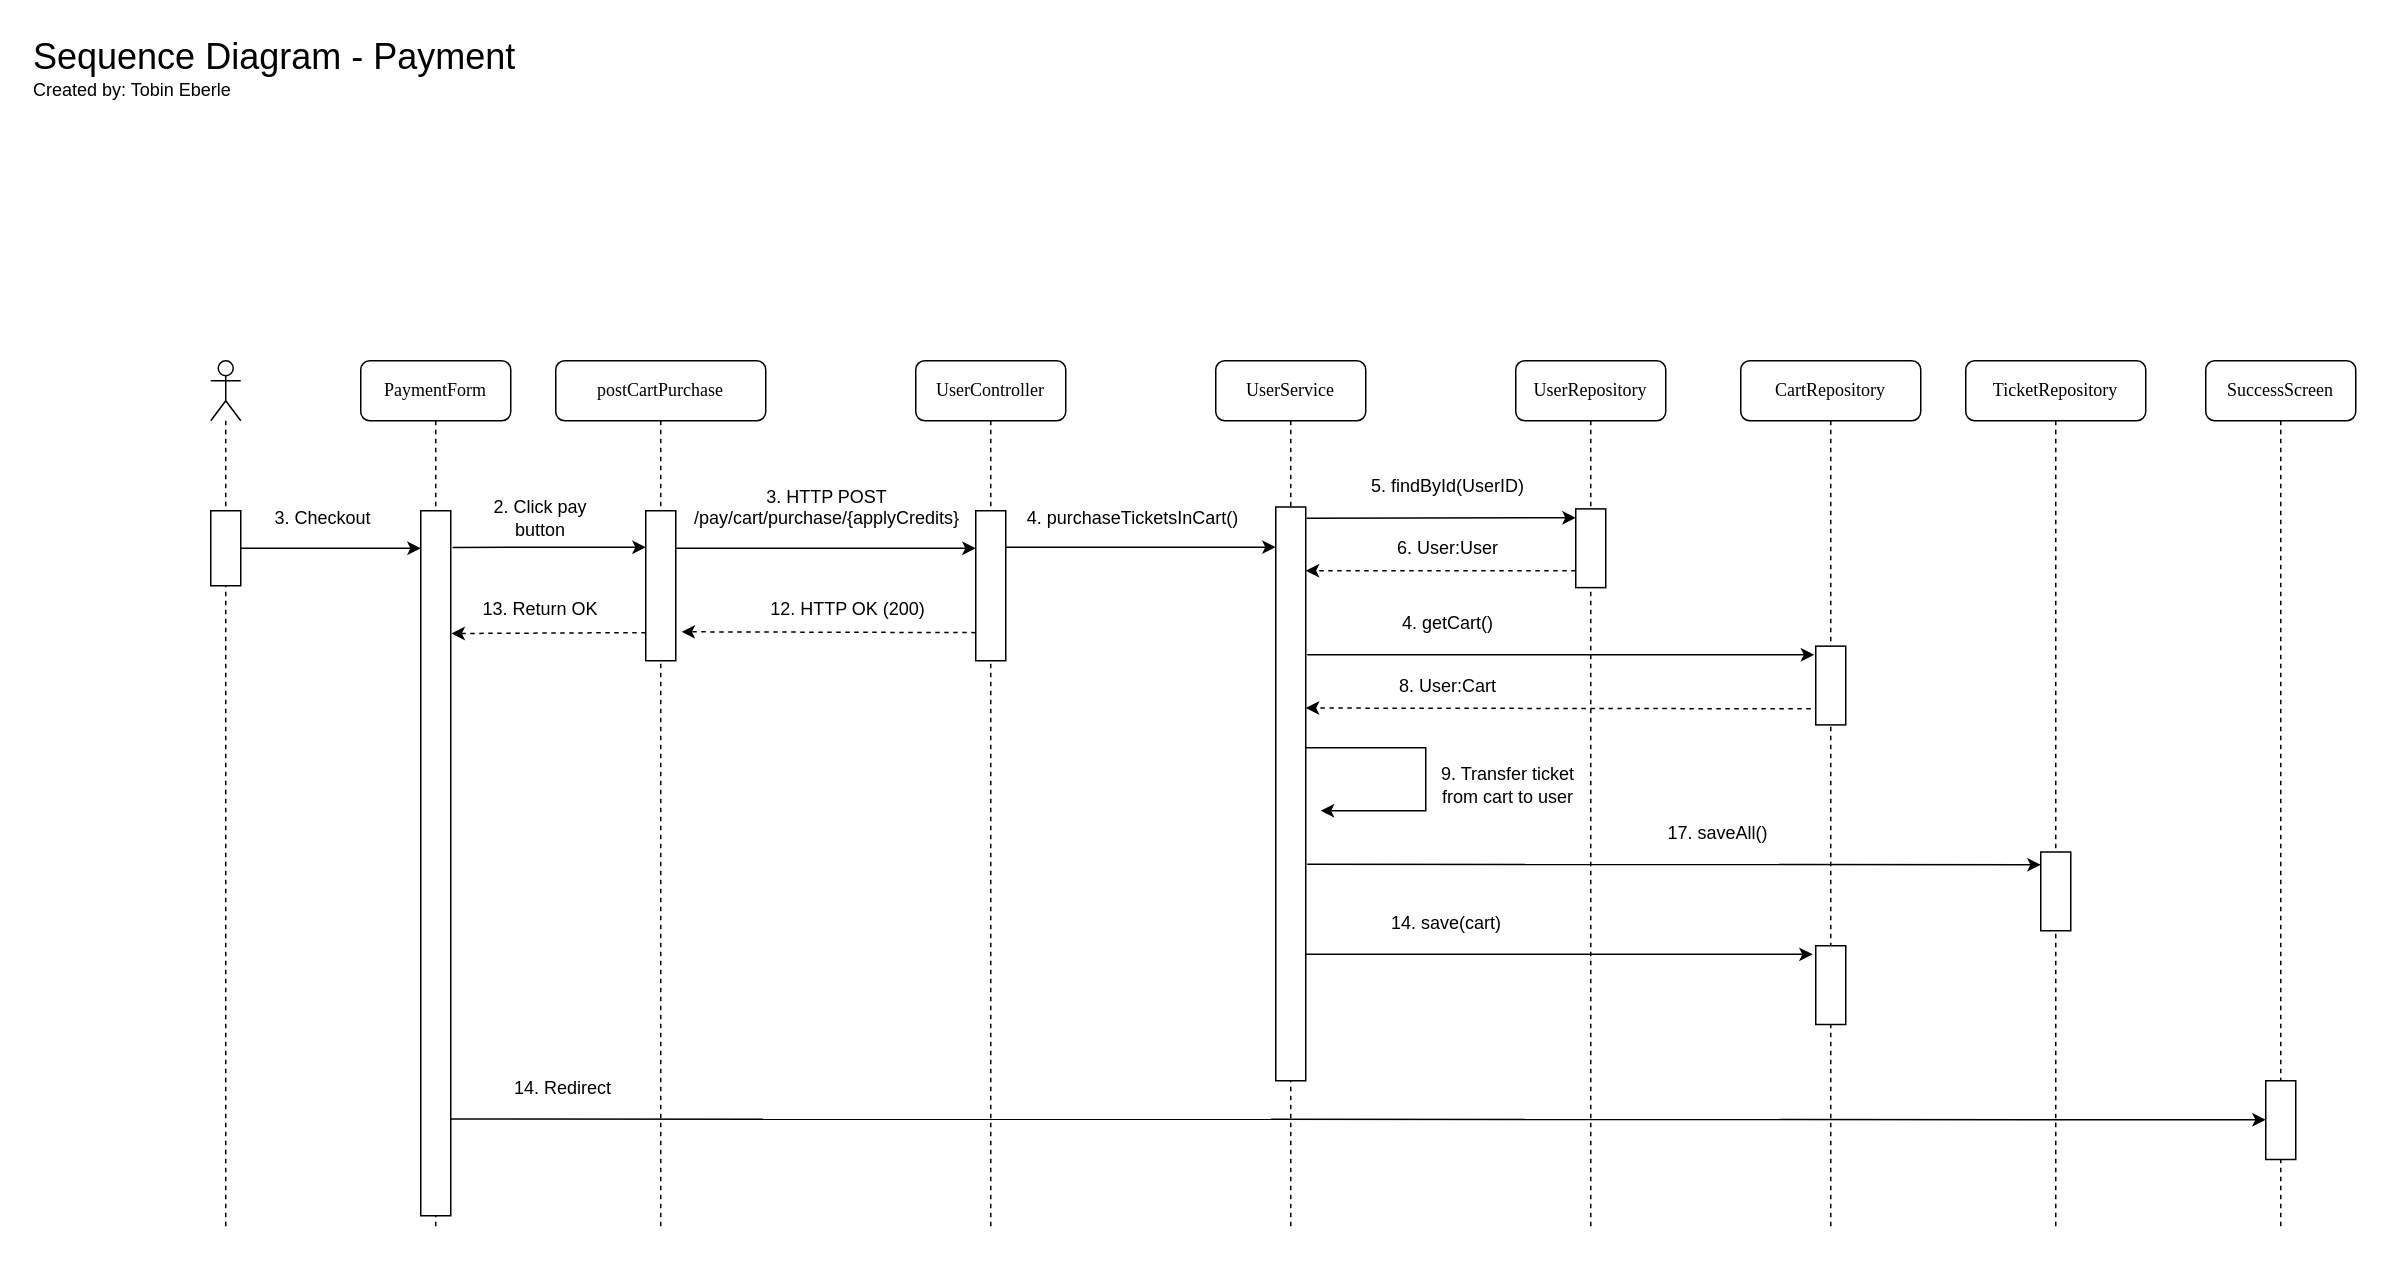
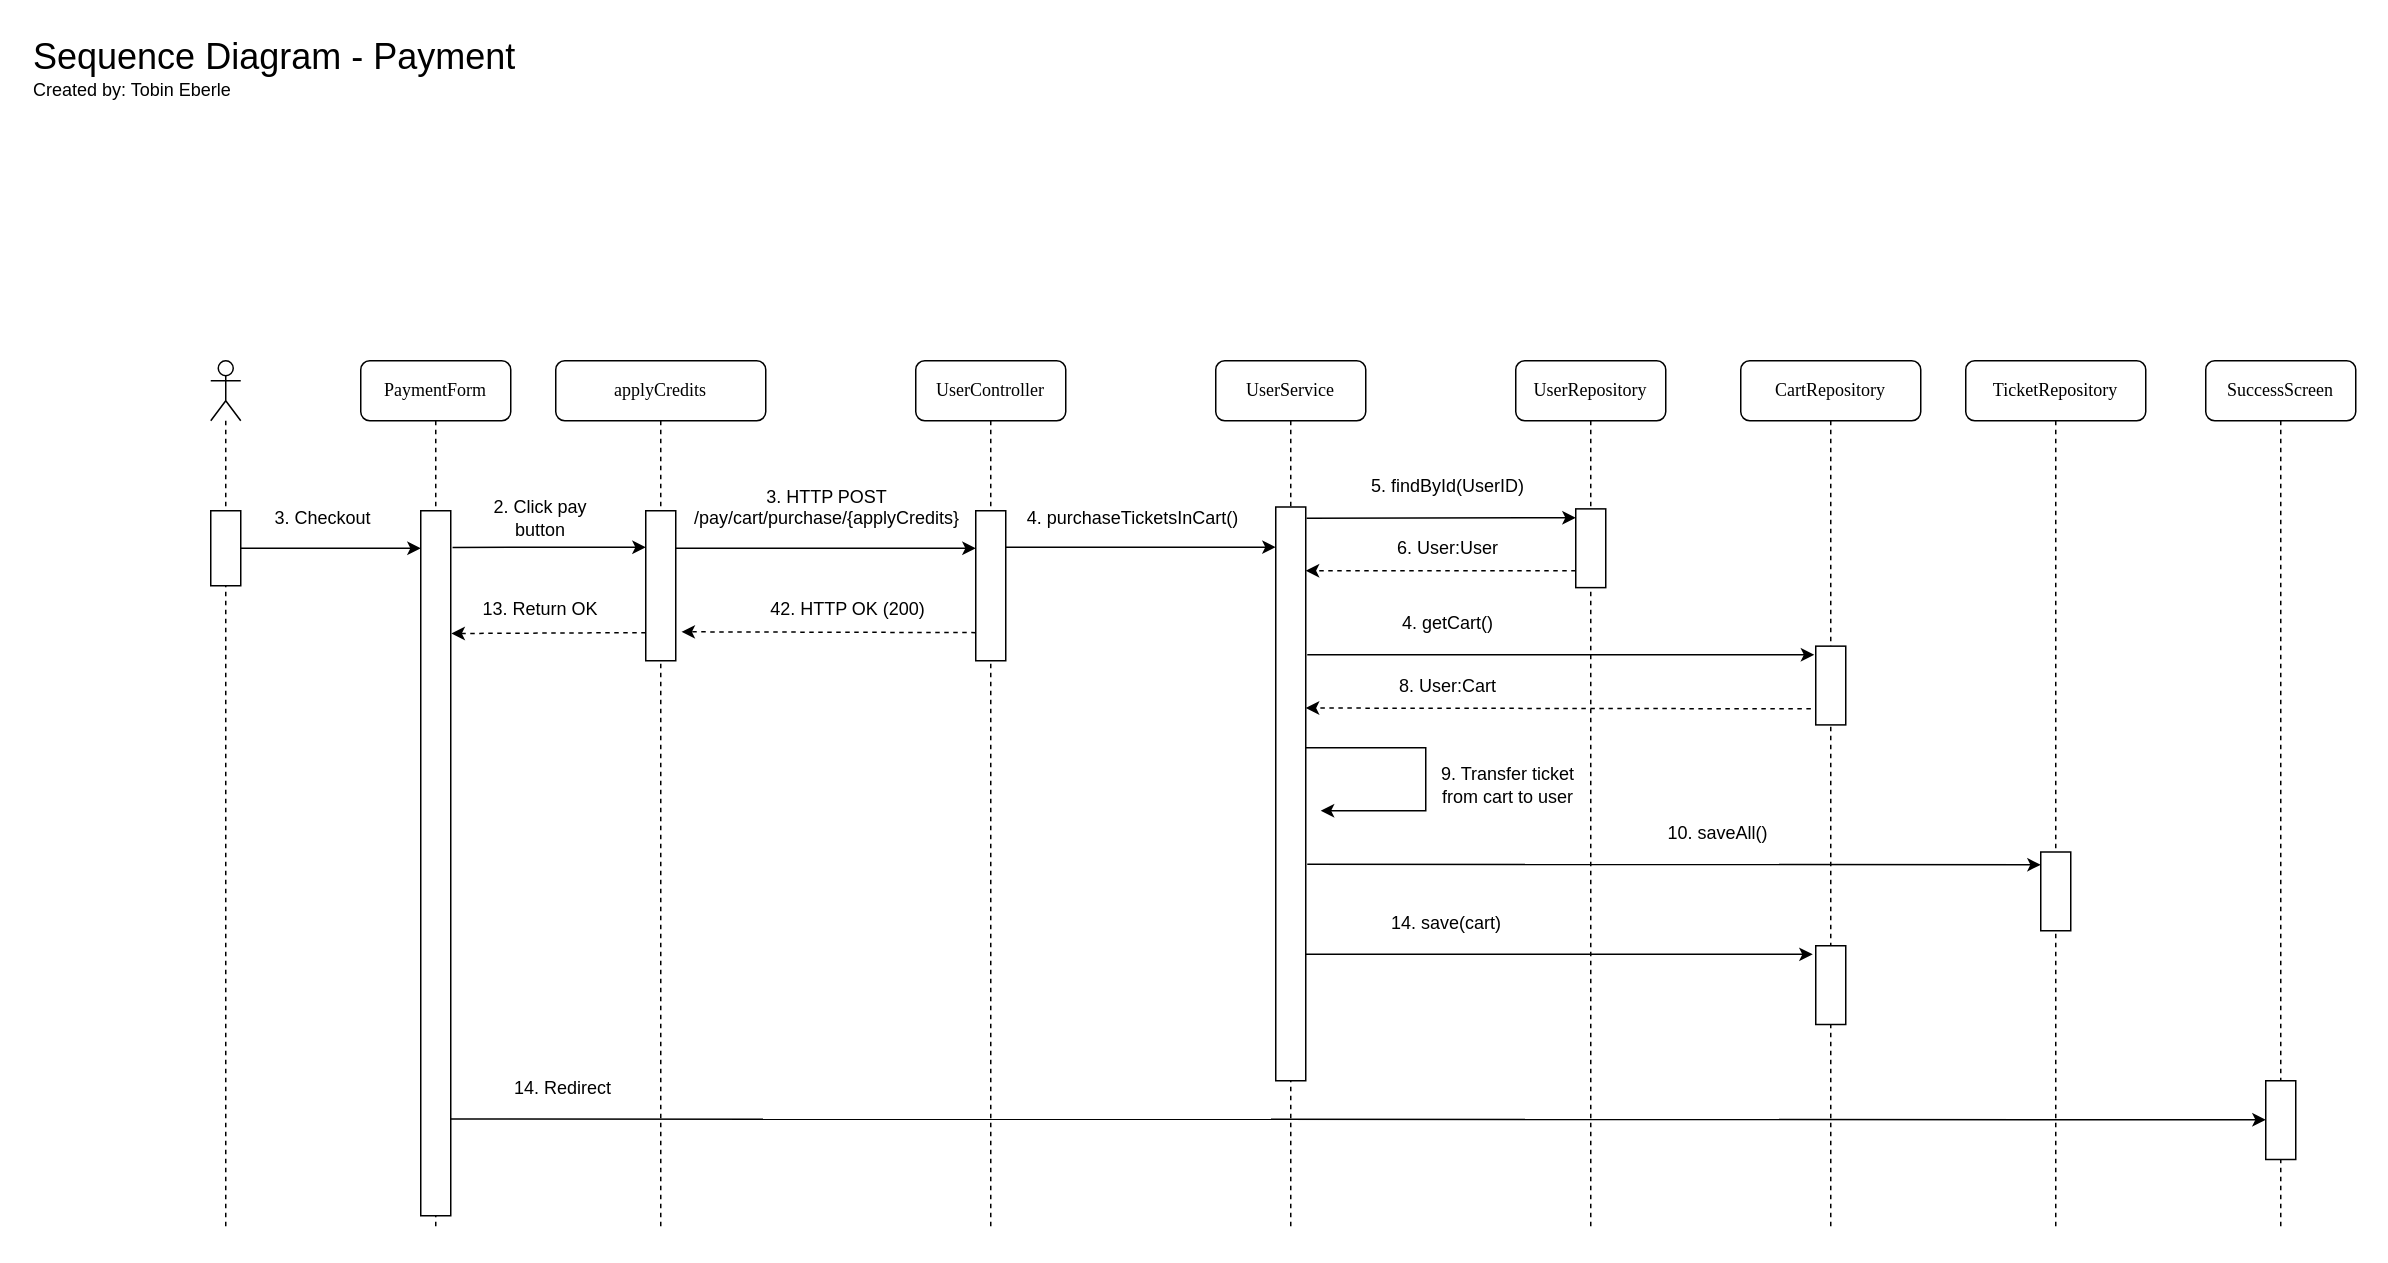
node "postCartPurchase": label "postCartPurchase" -> "applyCredits"
node "12. HTTP OK (200)": label "12. HTTP OK (200)" -> "42. HTTP OK (200)"
node "17. saveAll()": label "17. saveAll()" -> "10. saveAll()"
